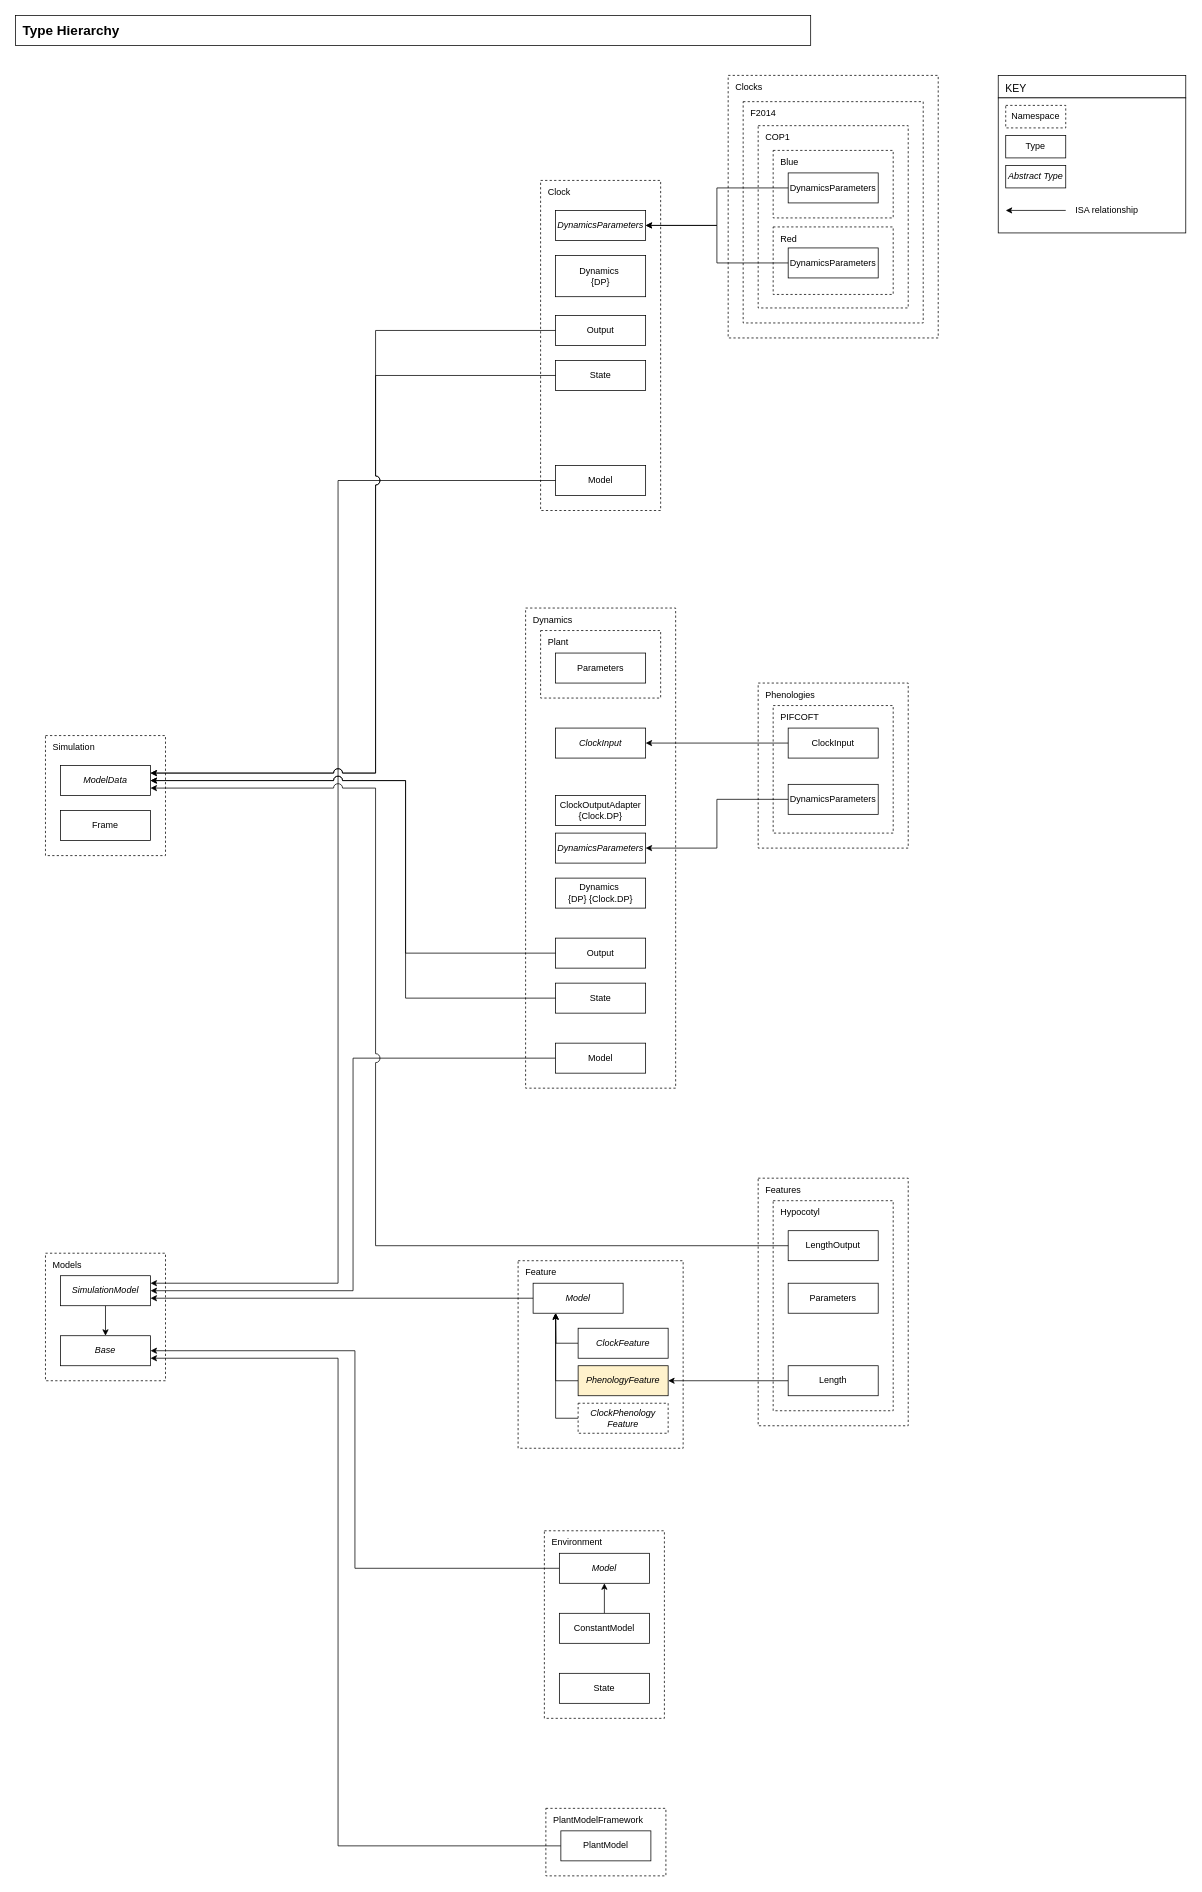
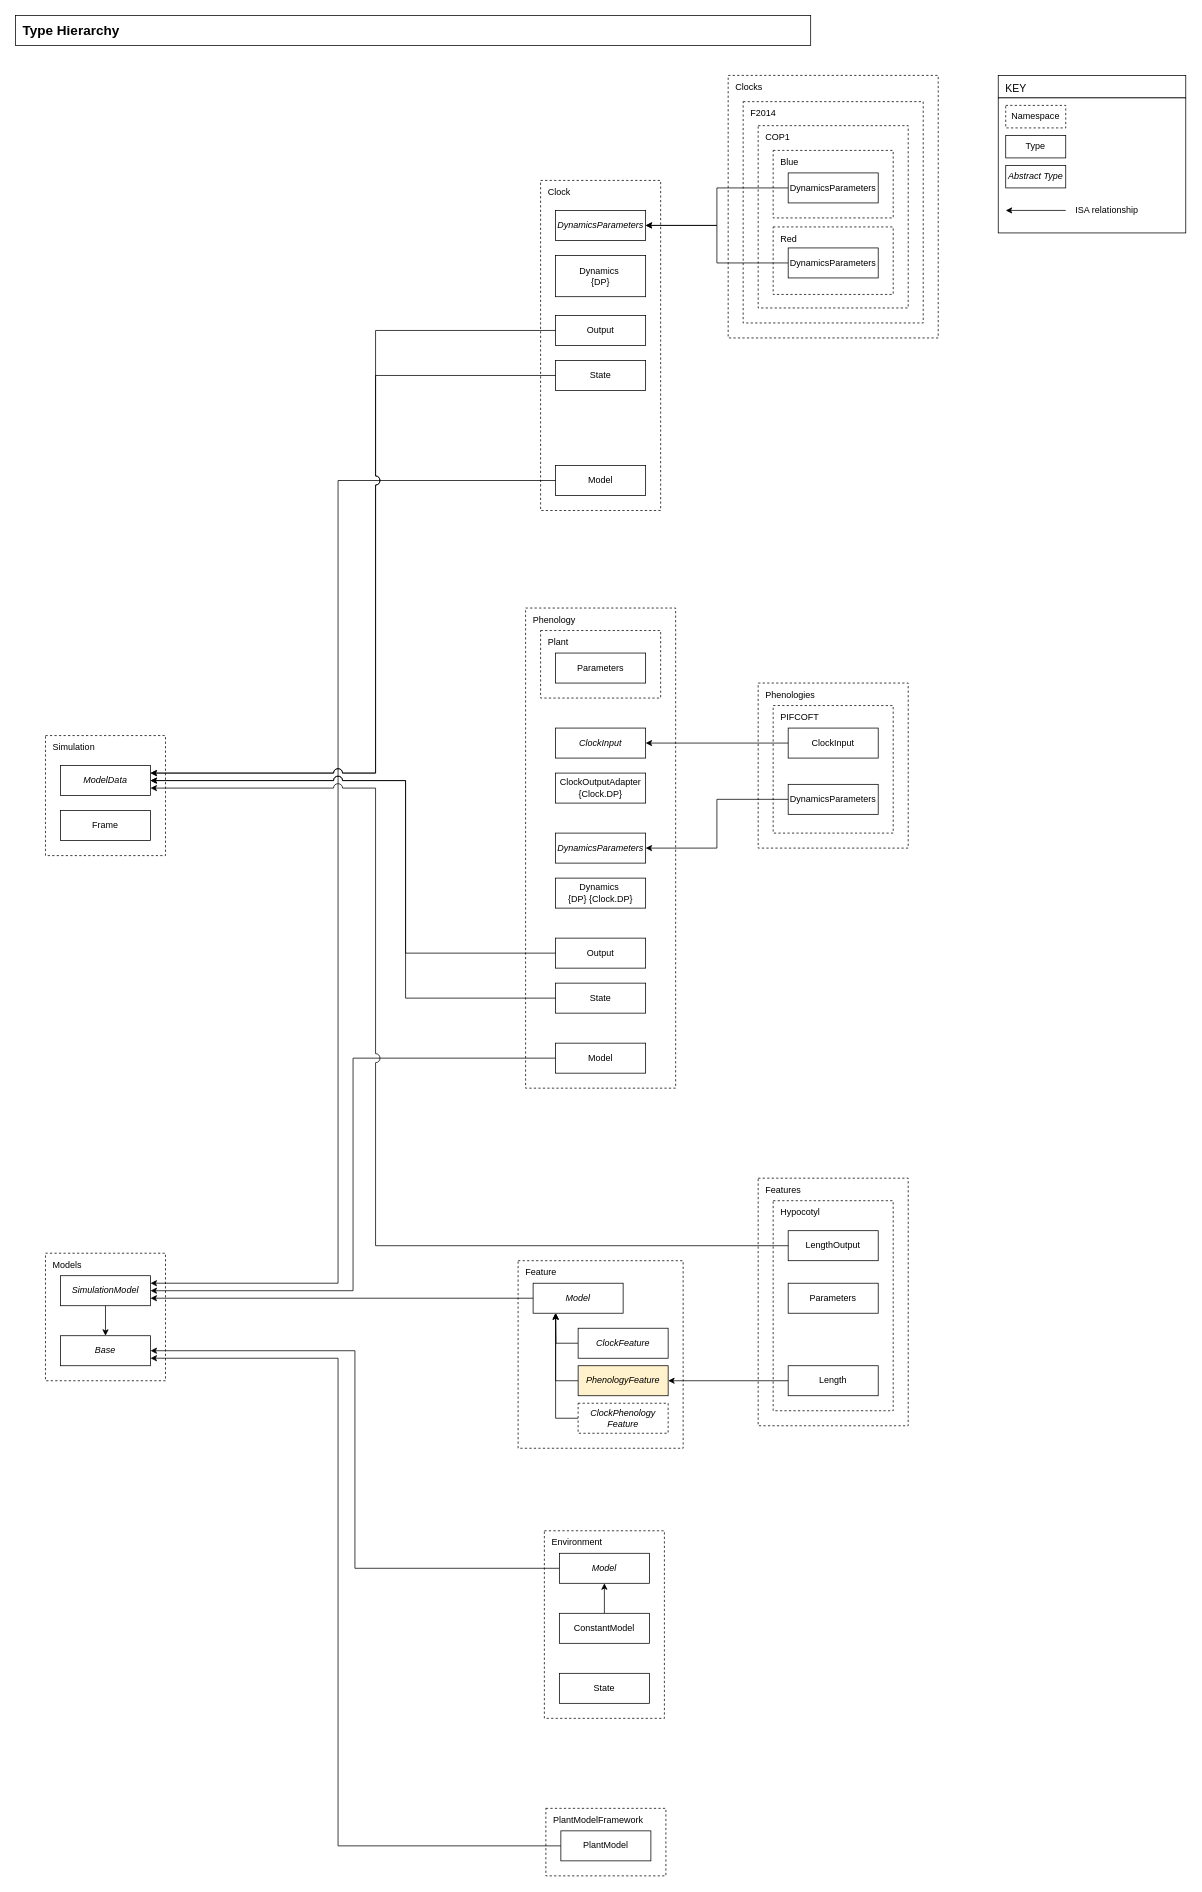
node "Dynamics": label "Dynamics" -> "Phenology"
node "ClockOutputAdapter {Clock.DP}": moved (600, 810) -> (600, 788)
